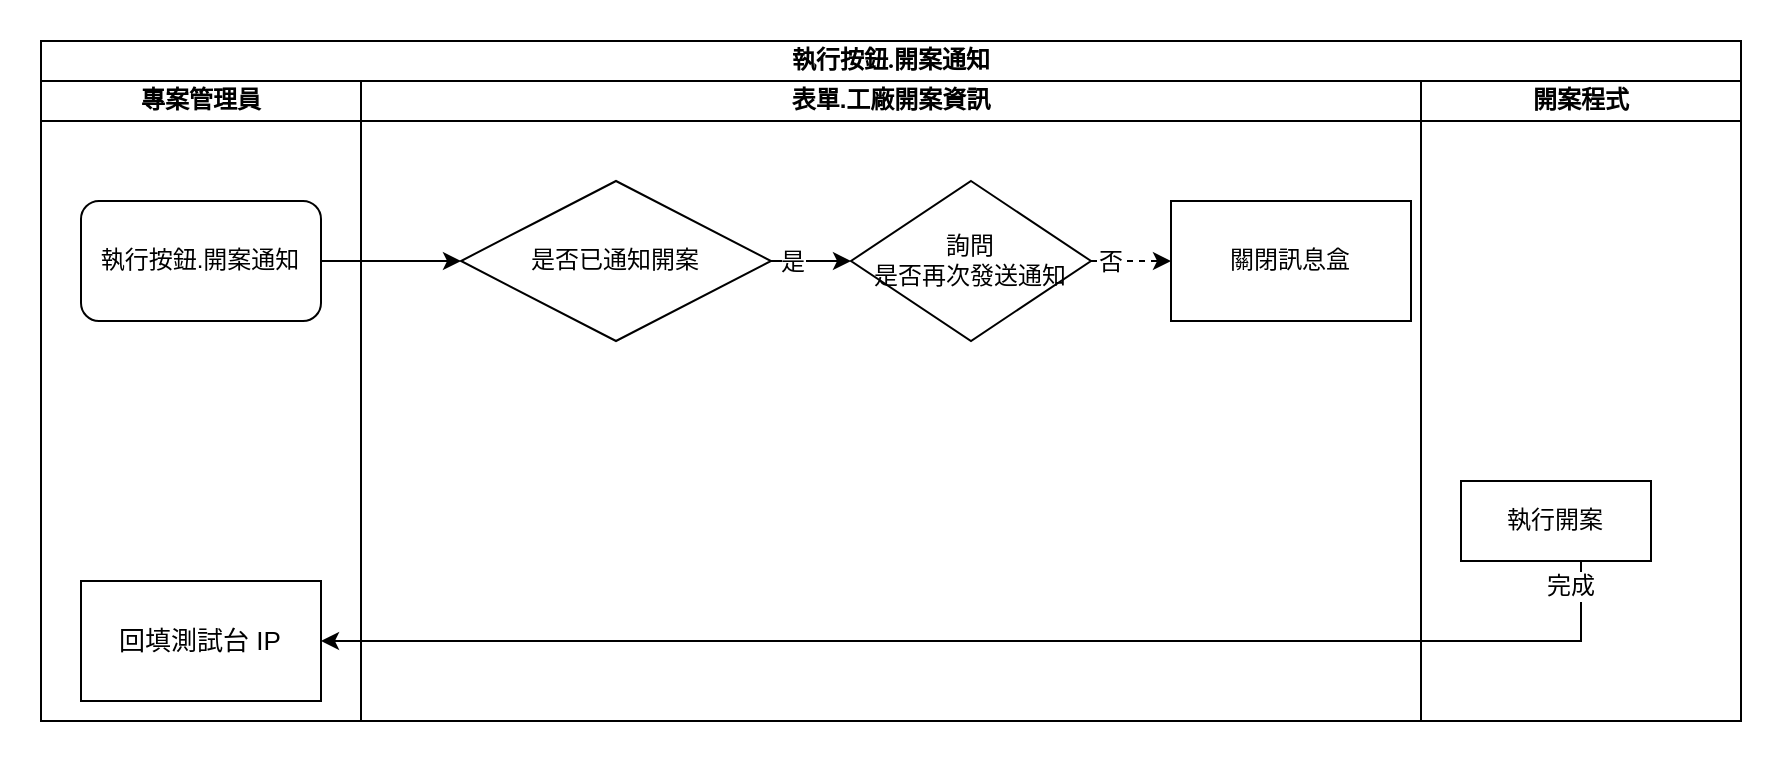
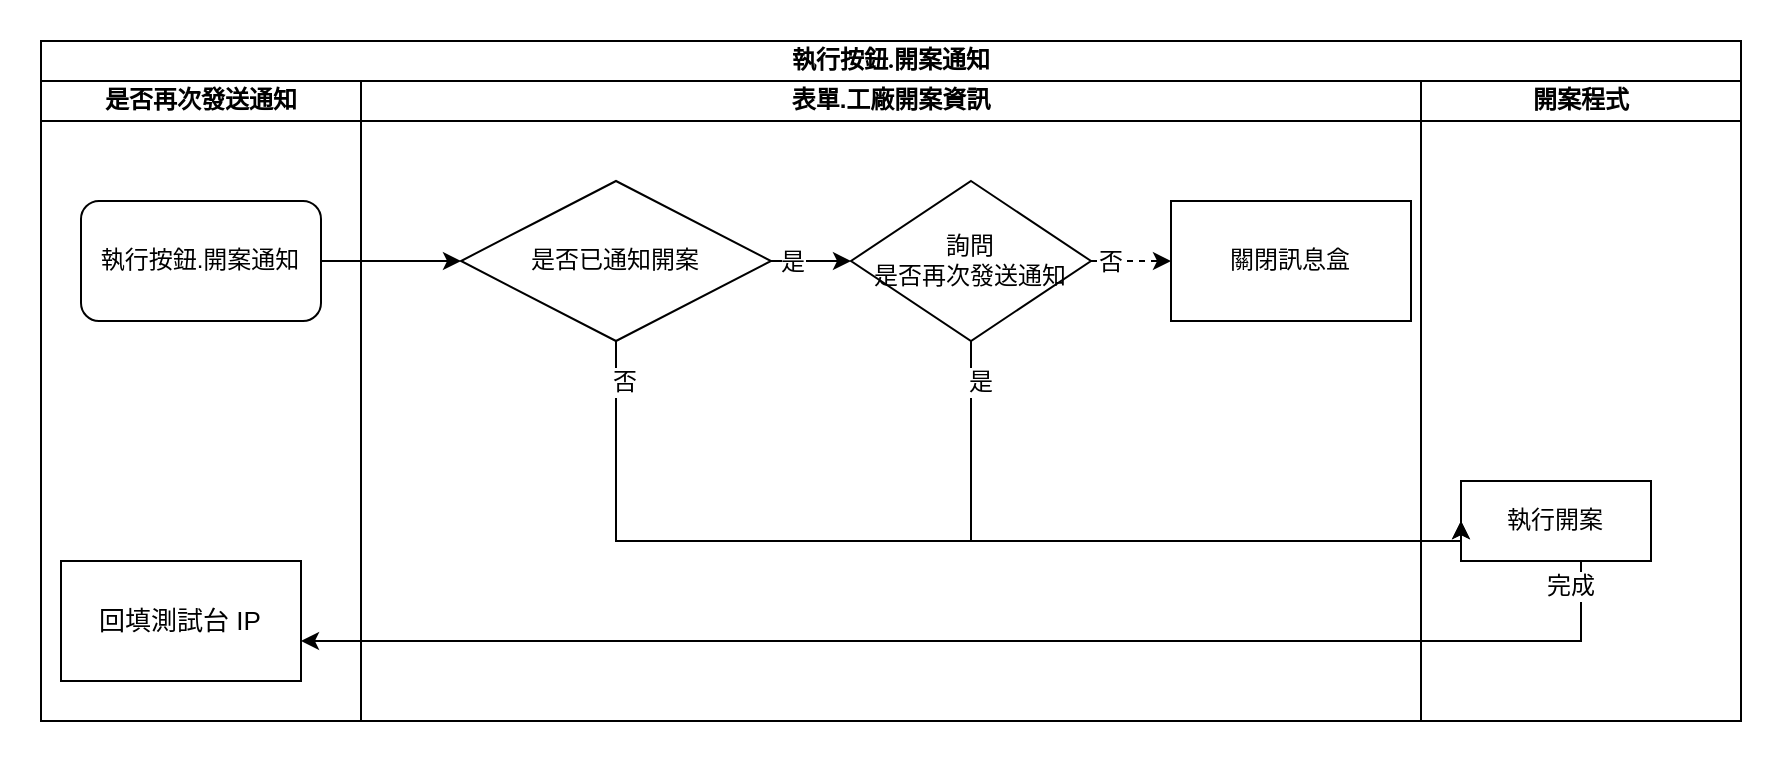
node "專案管理員": label "專案管理員" -> "是否再次發送通知"
edge "詢問 是否再次發送通知" -> "執行開案": added, label "是"
edge "是否已通知開案" -> "執行開案": added, label "否"
node "回填測試台 IP": moved (201, 641) -> (181, 621)
